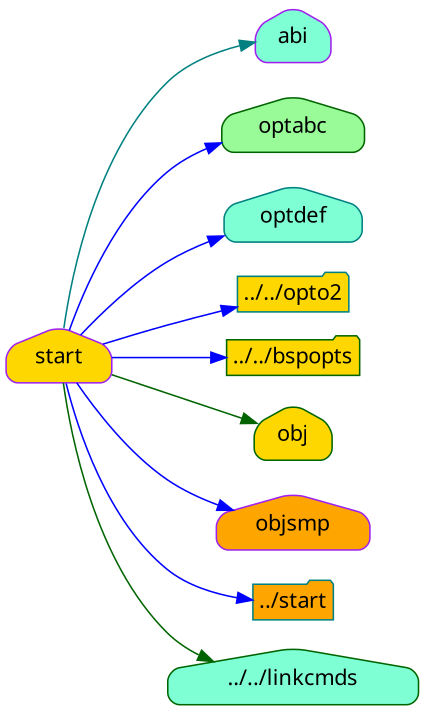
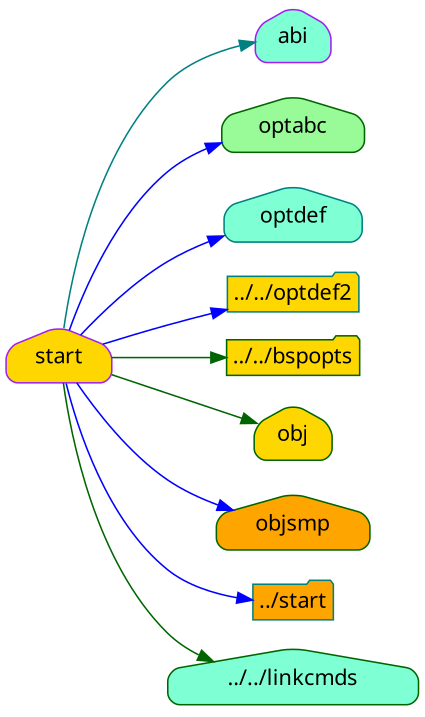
node "../../opto2": label "../../opto2" -> "../../optdef2"
edge "start" -> "../../bspopts": color blue -> darkgreen
node "objsmp": color purple -> darkgreen
